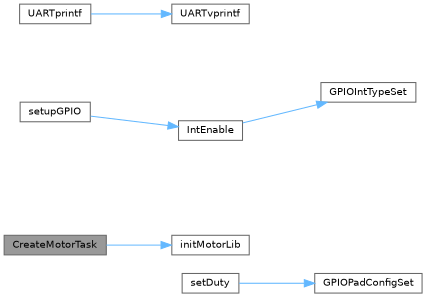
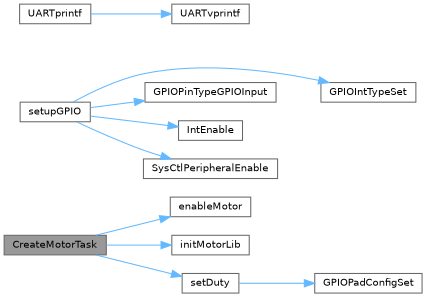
node "GPIOPinTypeGPIOInput": added
edge "IntEnable" -> "GPIOIntTypeSet": now "setupGPIO" -> "GPIOIntTypeSet"
node "SysCtlPeripheralEnable": added
node "enableMotor": added
edge "CreateMotorTask" -> "setDuty": added
